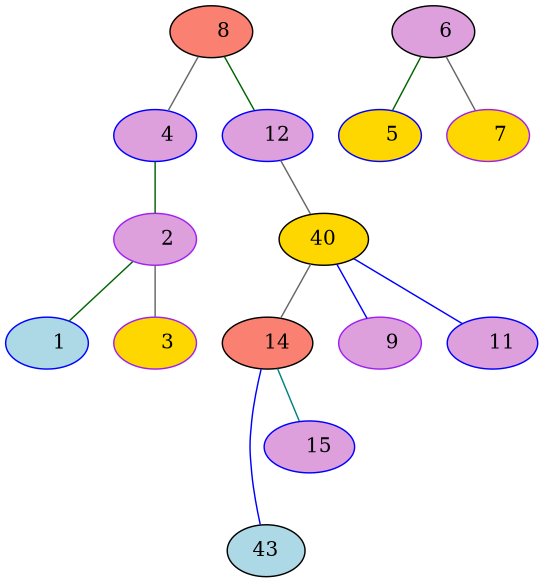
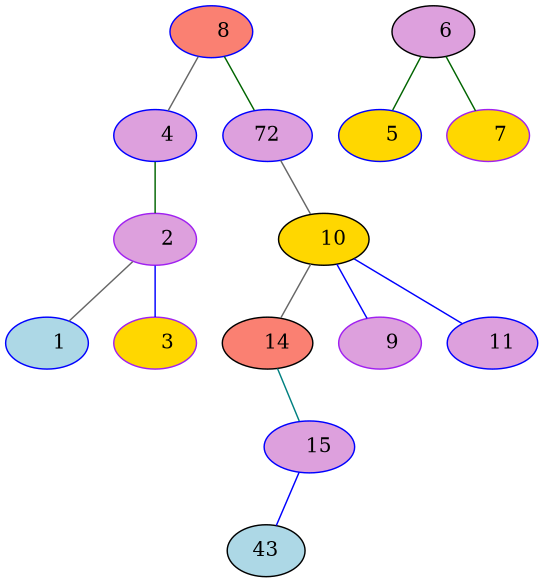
node "8": color black -> blue
edge "6" -- "7": color gray40 -> darkgreen
node "12": label "12" -> "72"
node "40": label "40" -> "10"
edge "2" -- "1": color darkgreen -> gray40
edge "2" -- "3": color gray40 -> blue
edge "14" -- "43": now "15" -- "43"
